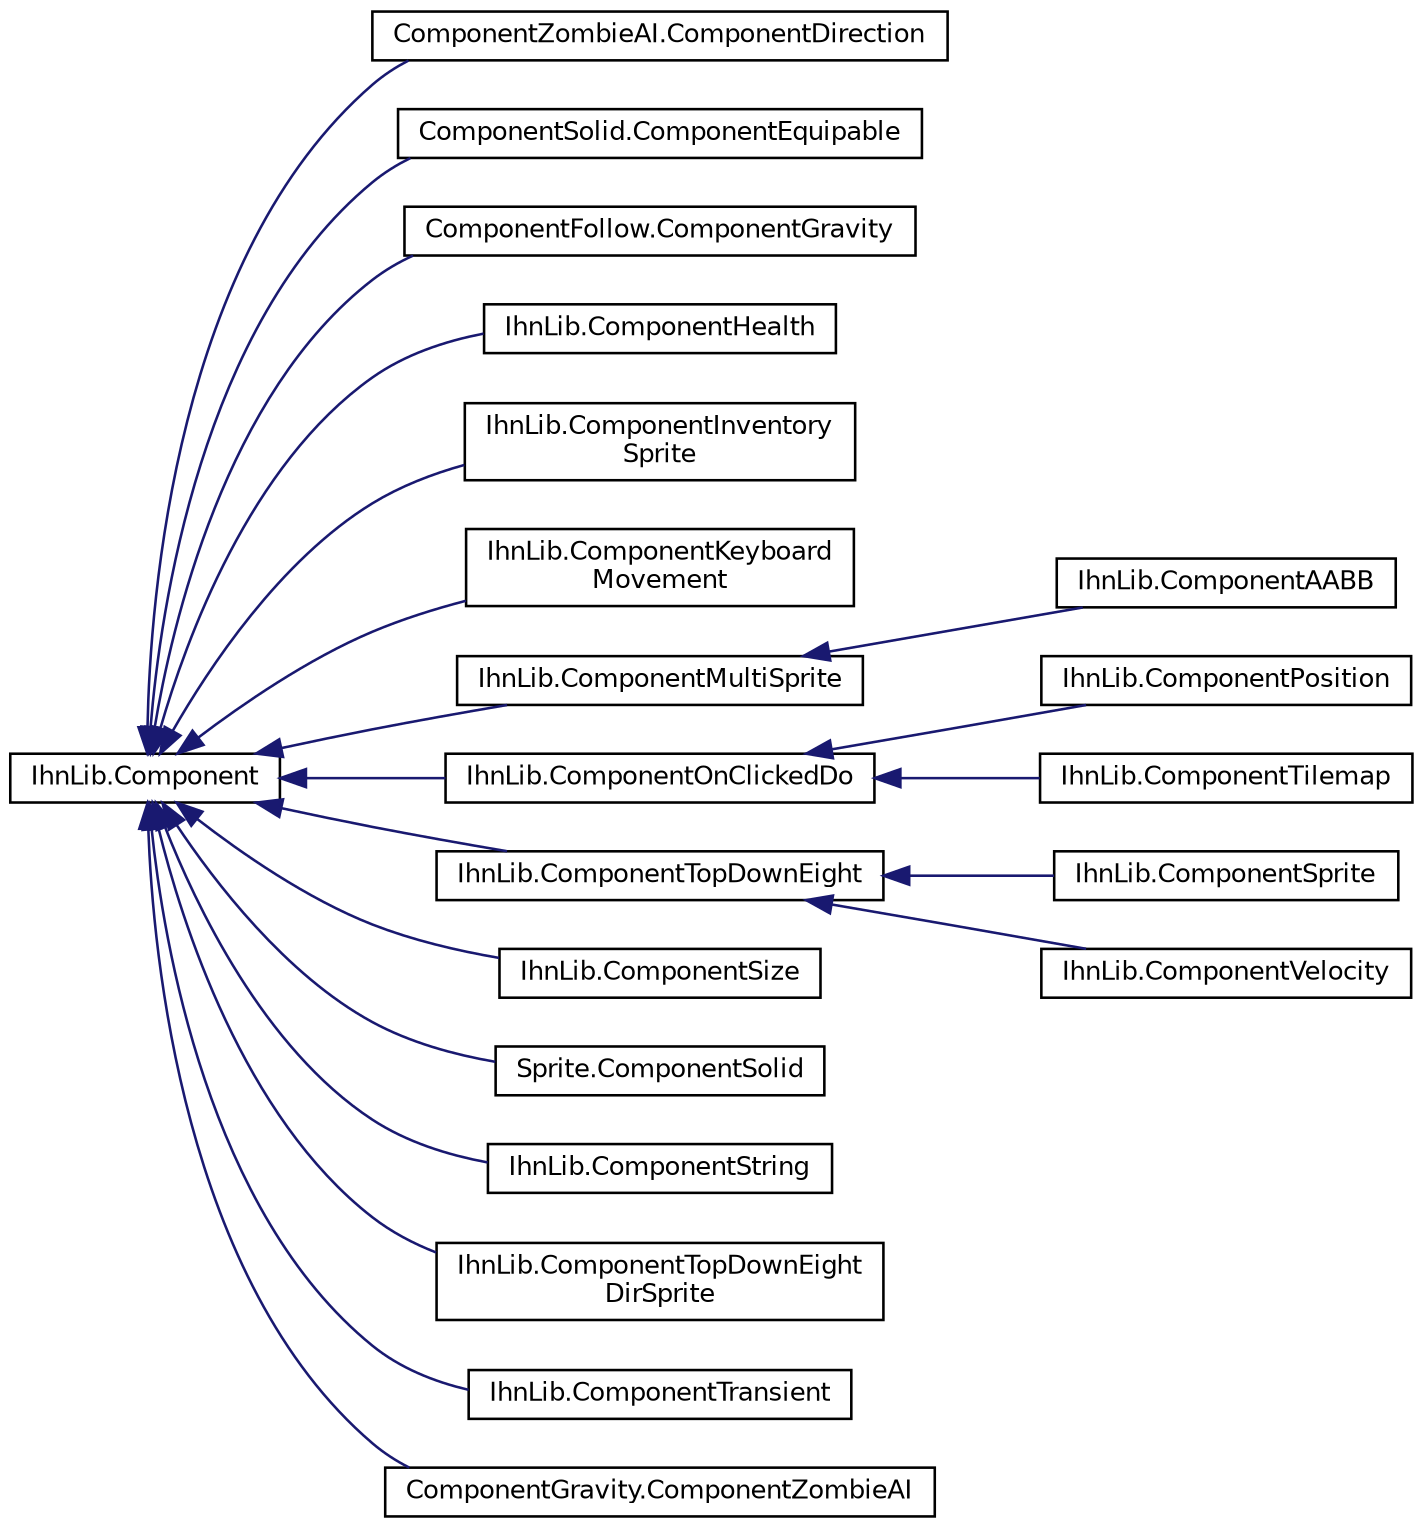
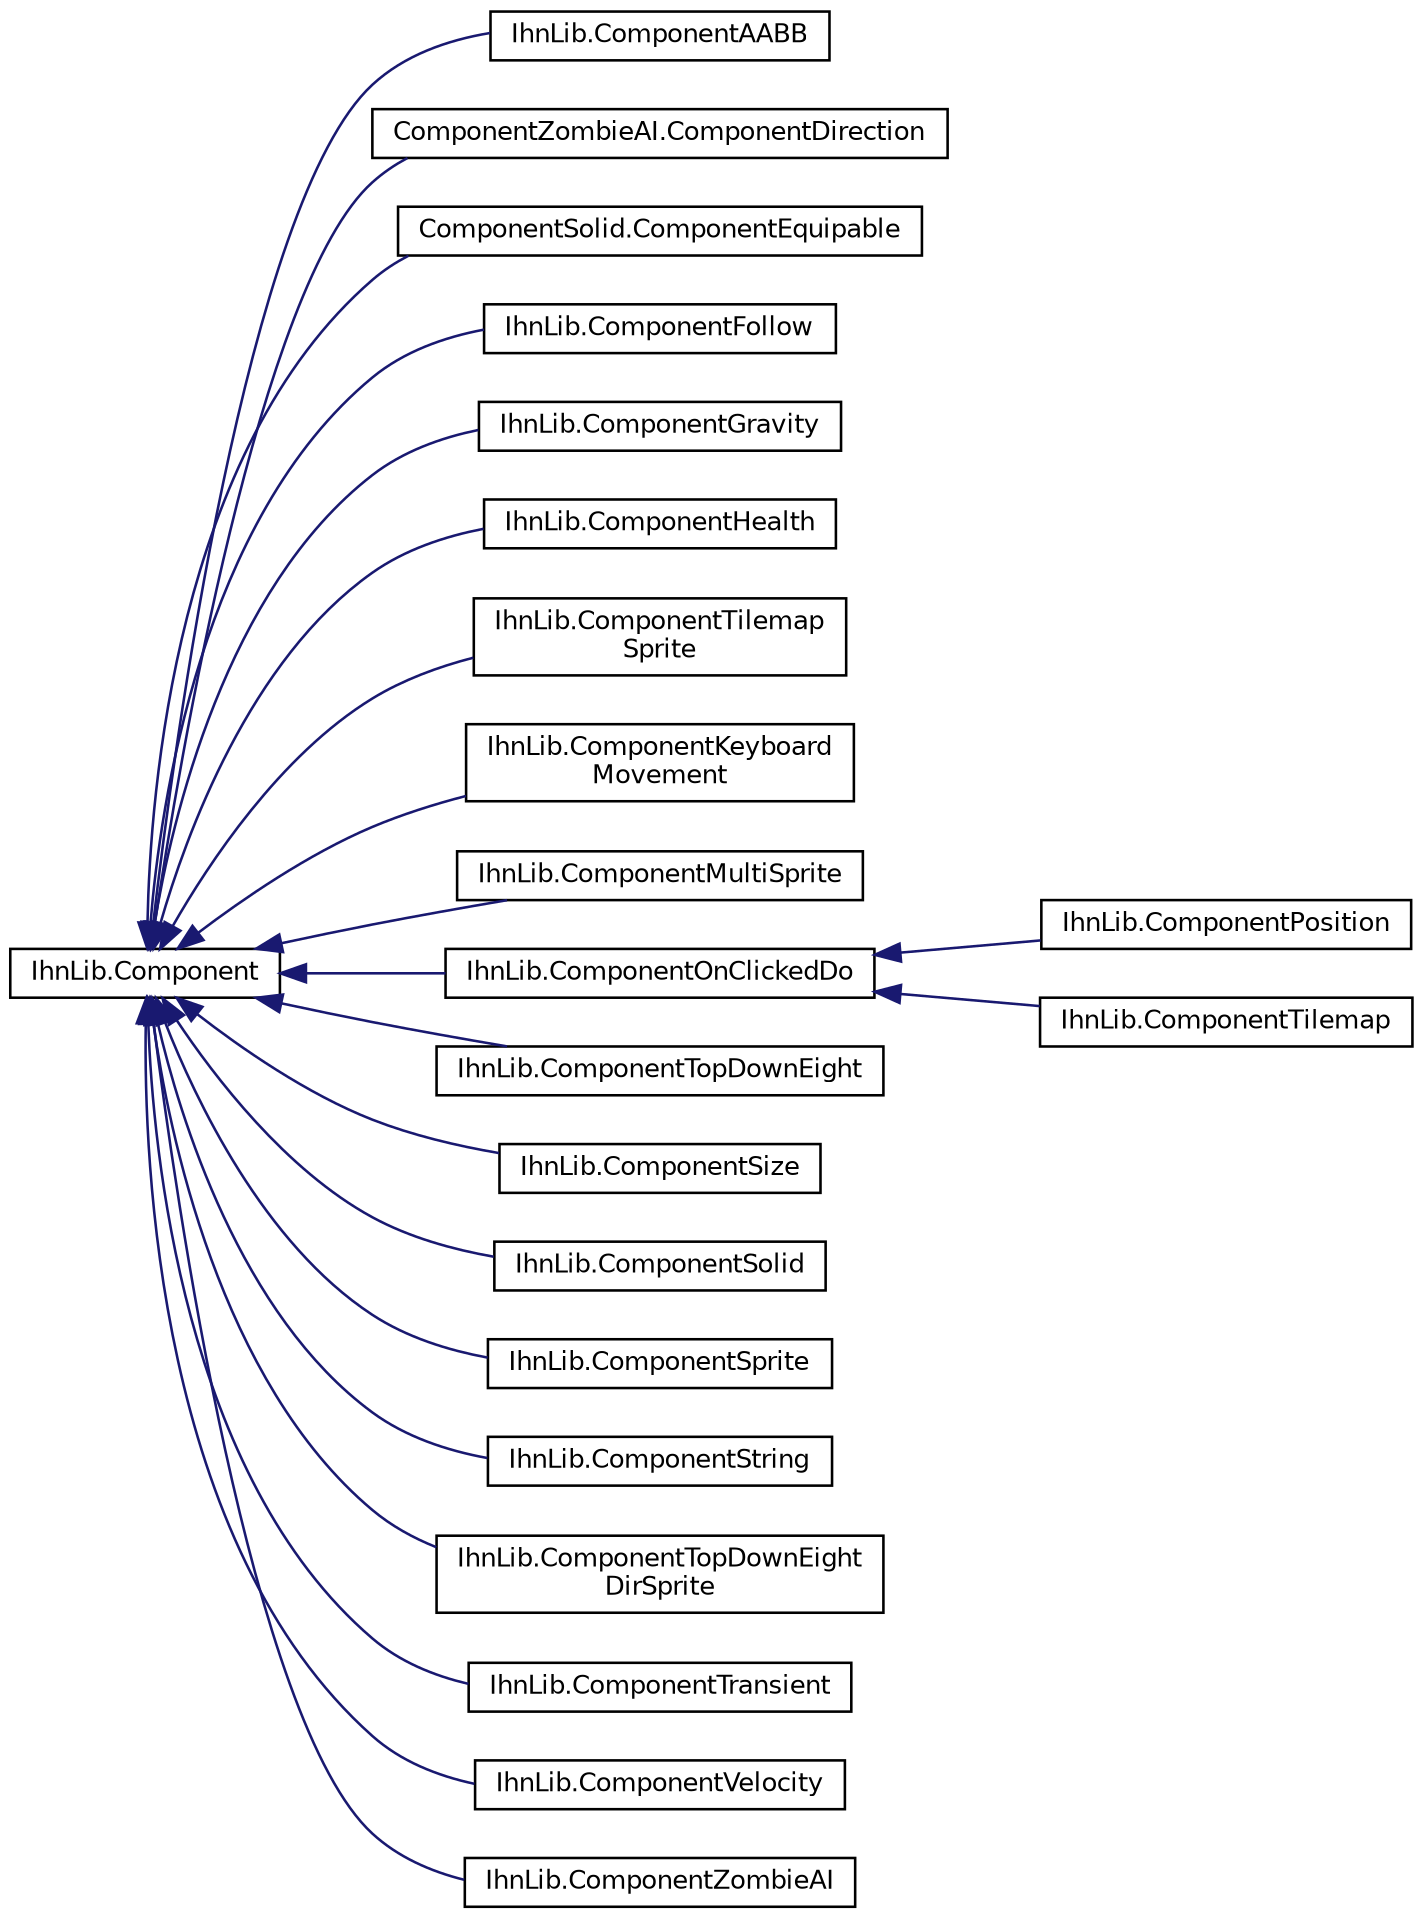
node "ComponentFollow.ComponentGravity": label "ComponentFollow.ComponentGravity" -> "IhnLib.ComponentGravity"
node "IhnLib.ComponentFollow": added
node "IhnLib.ComponentInventory Sprite": label "IhnLib.ComponentInventory Sprite" -> "IhnLib.ComponentTilemap Sprite"
edge "IhnLib.ComponentAABB" -> "IhnLib.ComponentMultiSprite": now "IhnLib.ComponentAABB" -> "IhnLib.Component"
edge "IhnLib.ComponentSprite" -> "IhnLib.ComponentTopDownEight": now "IhnLib.ComponentSprite" -> "IhnLib.Component"
edge "IhnLib.ComponentVelocity" -> "IhnLib.ComponentTopDownEight": now "IhnLib.ComponentVelocity" -> "IhnLib.Component"
node "Sprite.ComponentSolid": label "Sprite.ComponentSolid" -> "IhnLib.ComponentSolid"
node "ComponentGravity.ComponentZombieAI": label "ComponentGravity.ComponentZombieAI" -> "IhnLib.ComponentZombieAI"
